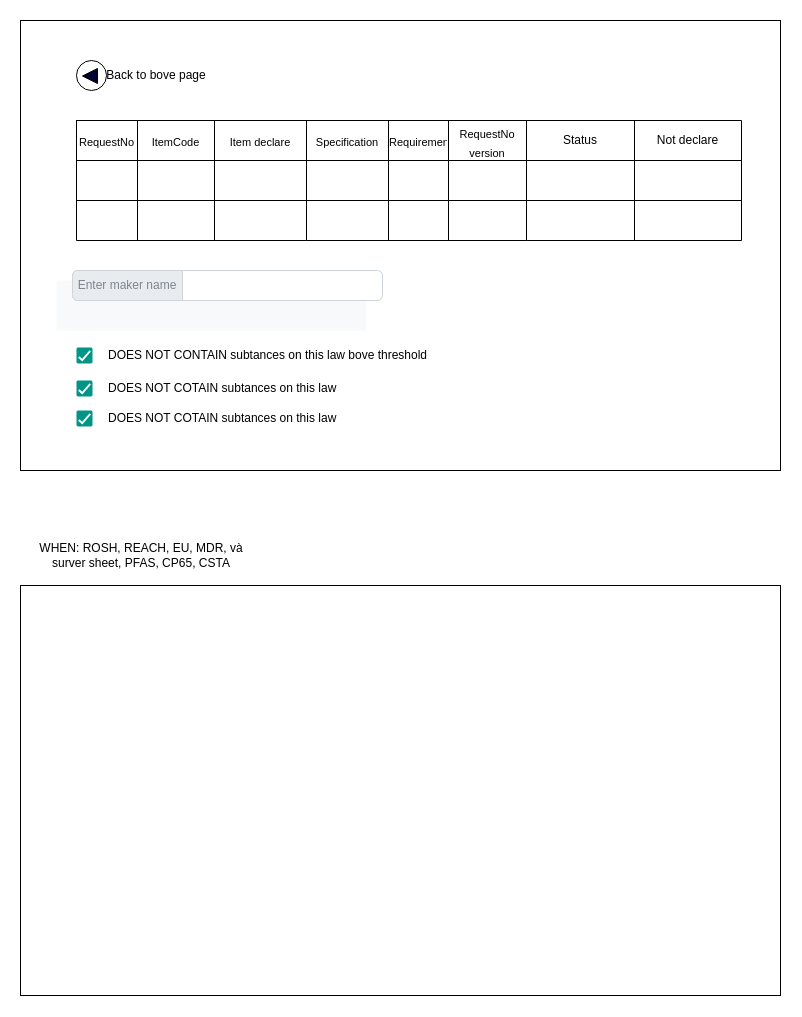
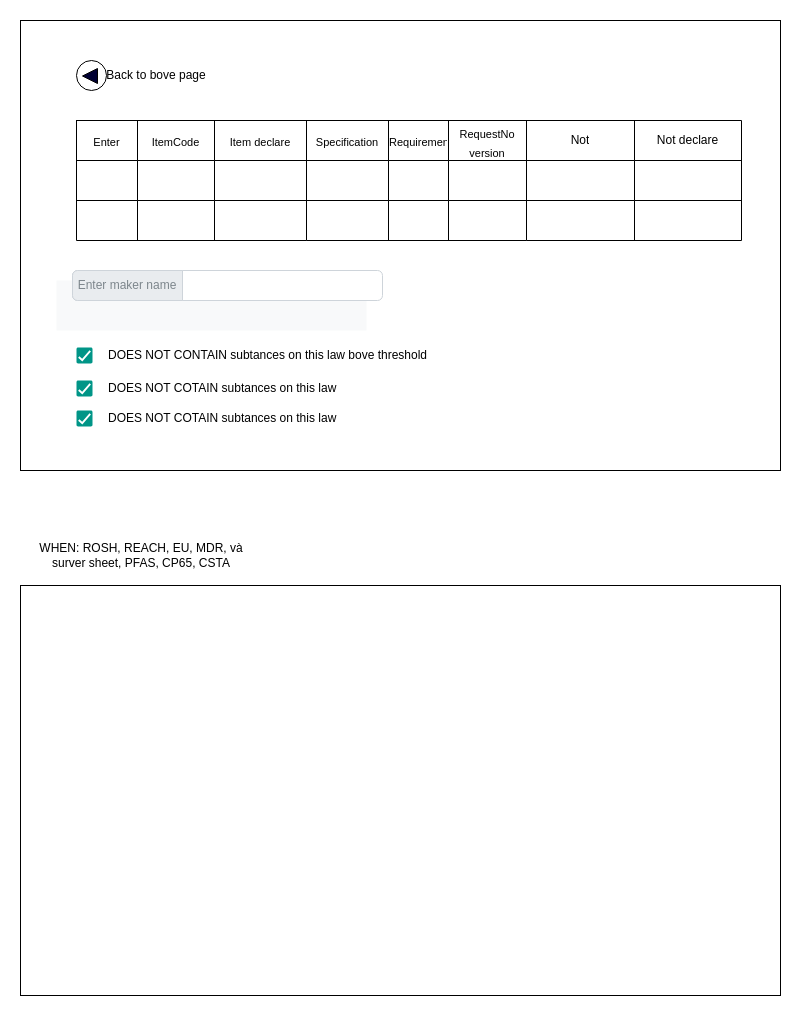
node "RequestNo": label "RequestNo" -> "Enter"
node "Status": label "Status" -> "Not"
